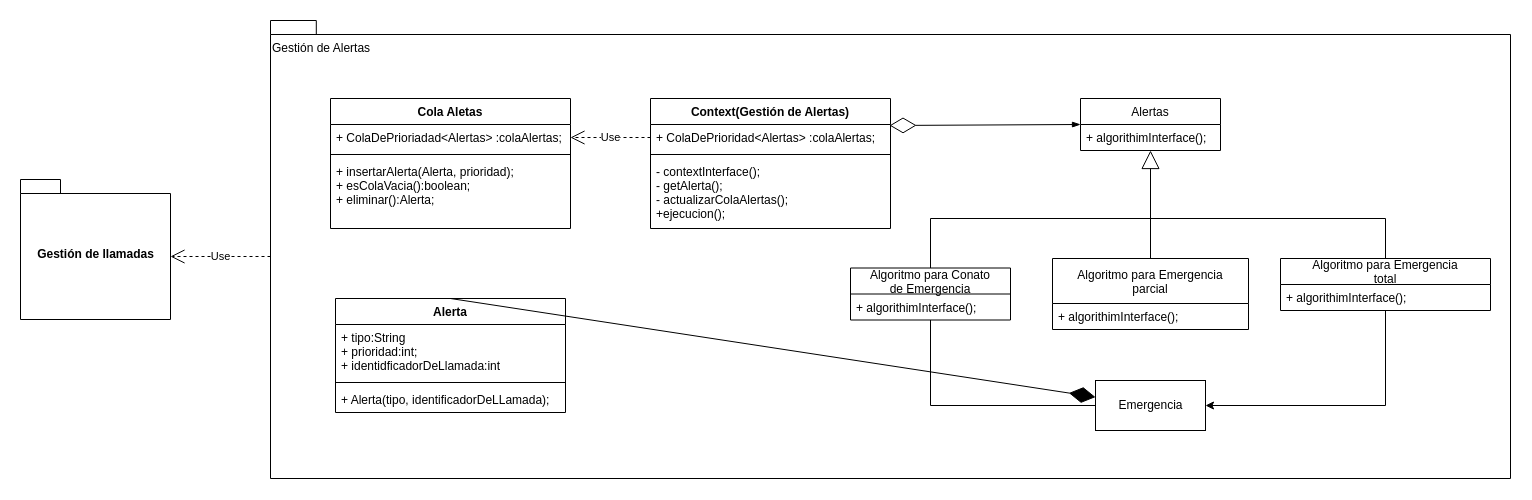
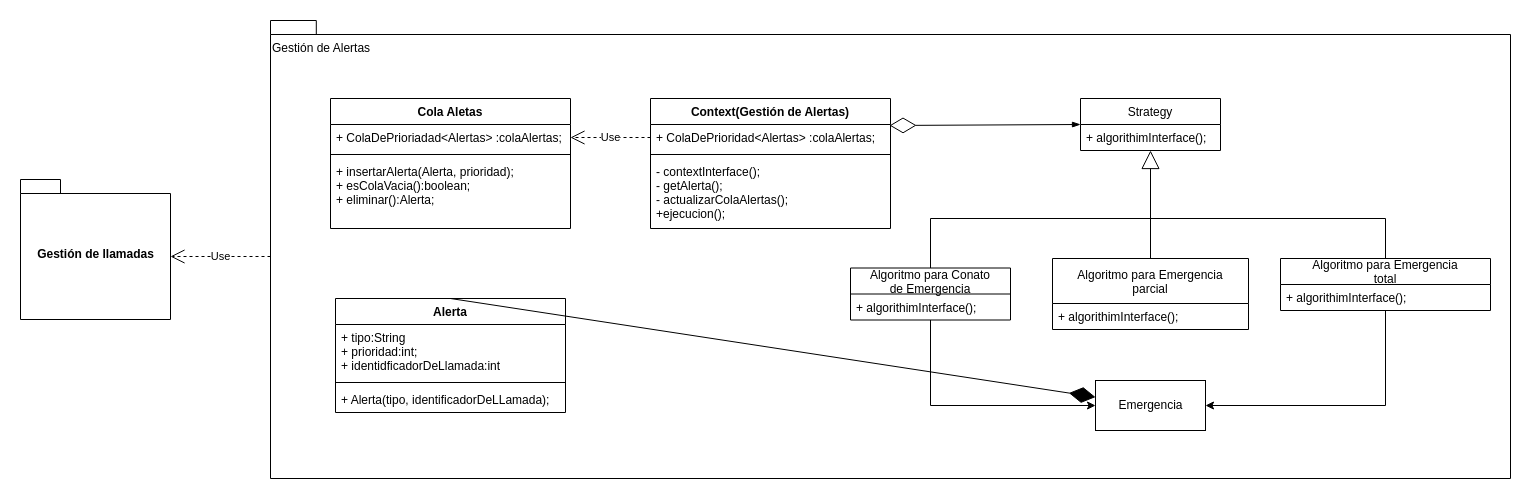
node "Alertas": label "Alertas" -> "Strategy"
edge "Algoritmo para Conato de Emergencia" -- "Emergencia": arrowhead none -> classic
